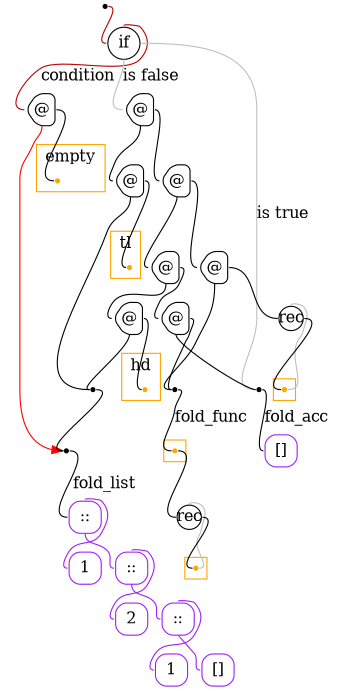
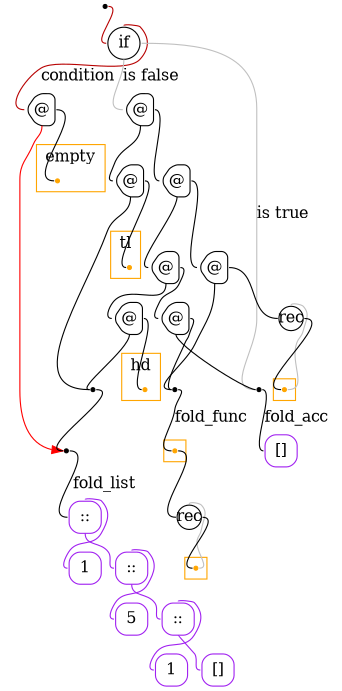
node "2": label "2" -> "5"
